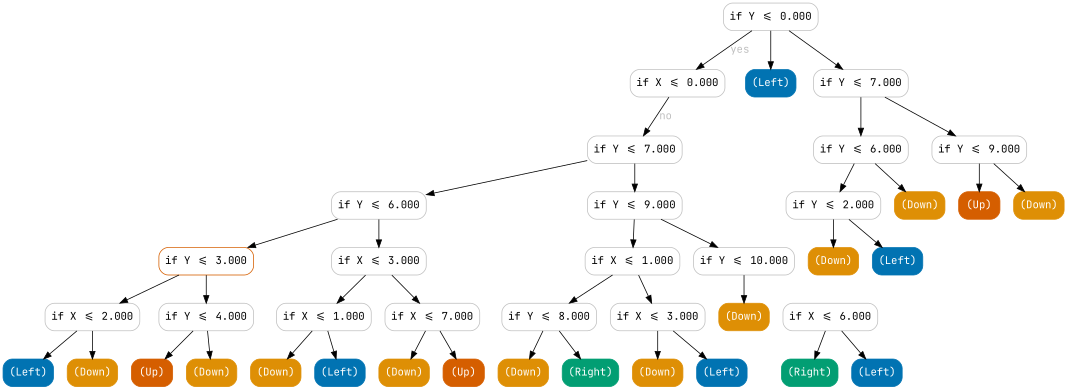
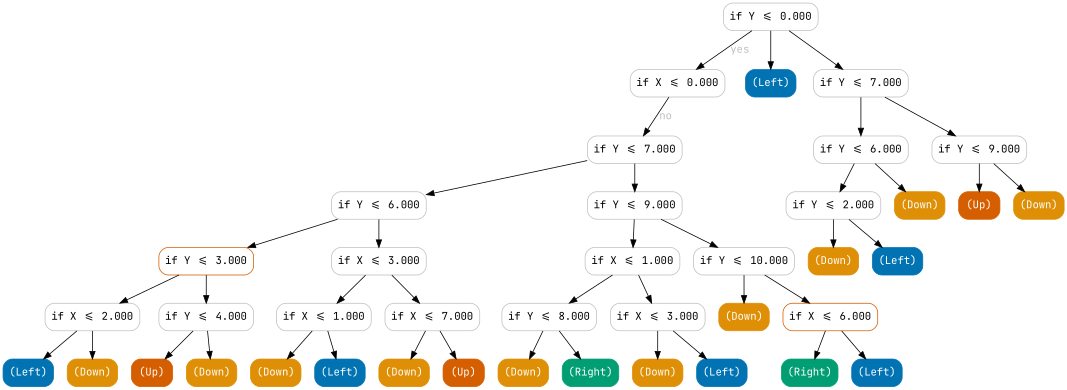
edge "if Y <= 10.000" -> "if X <= 6.000": added
node "if X <= 6.000": color gray -> #d55e00
